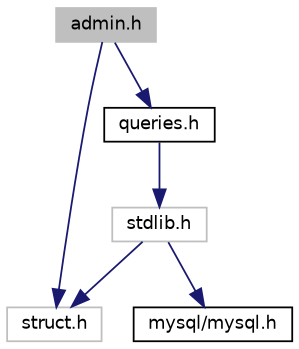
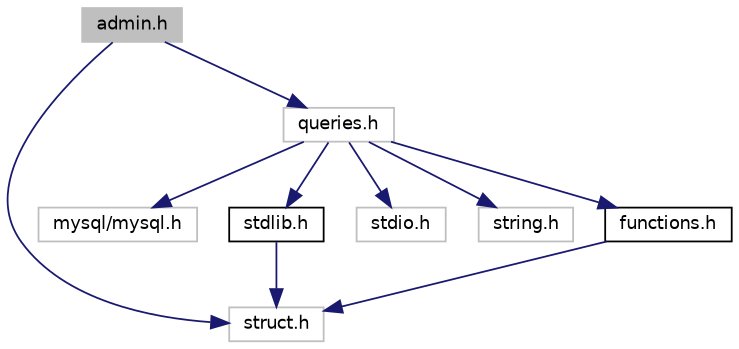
node "queries.h": color black -> grey75
node "stdlib.h": color grey75 -> black
node "stdio.h": added
node "string.h": added
node "functions.h": added
edge "stdlib.h" -> "mysql/mysql.h": now "queries.h" -> "mysql/mysql.h"
node "mysql/mysql.h": color black -> grey75
